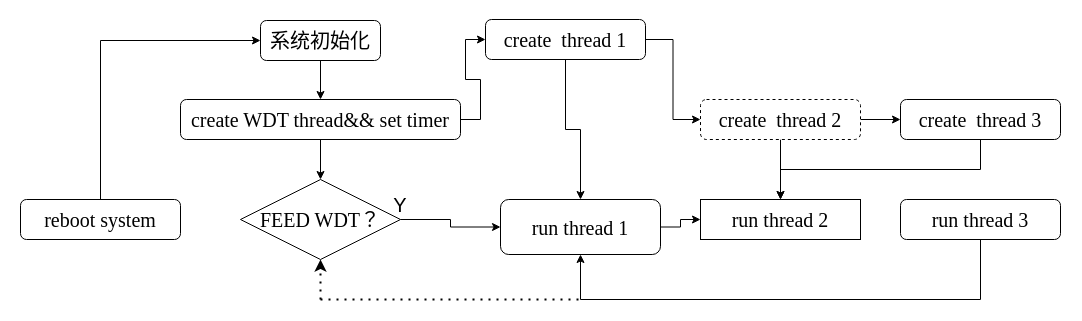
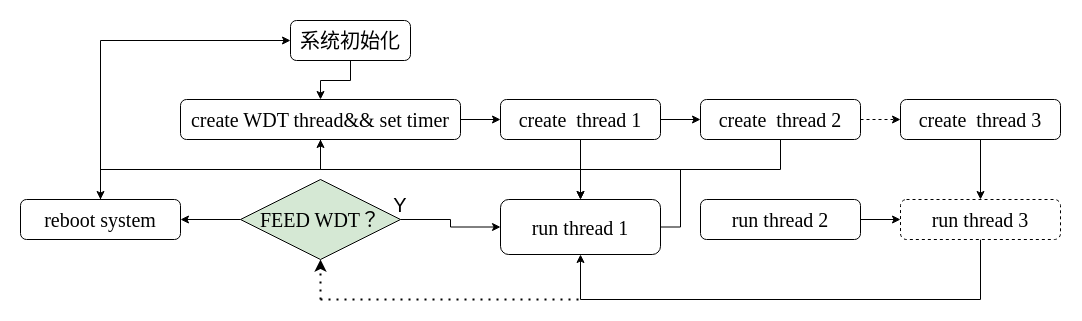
node "create thread 1": moved (566, 40) -> (581, 120)
node "系统初始化": moved (321, 41) -> (351, 41)
node "create thread 2": style dashed -> solid
edge "create thread 2" -> "create thread 3": style solid -> dashed
edge "create thread 2" -> "run thread 2": now "create thread 2" -> "run thread 1"
edge "create WDT thread&& set timer" -> "FEED WDT？": now "create WDT thread&& set timer" -> "reboot system"
edge "create thread 3" -> "run thread 2": now "create thread 3" -> "run thread 3"
edge "FEED WDT？" -> "reboot system": added
node "FEED WDT？": fillcolor #ffffff -> #d5e8d4
edge "run thread 1" -> "run thread 2": now "run thread 1" -> "create WDT thread&& set timer"
node "run thread 2": shape rectangle -> rounded rectangle
edge "run thread 2" -> "run thread 3": added
node "run thread 3": style solid -> dashed
